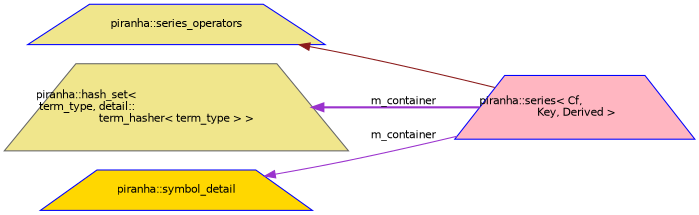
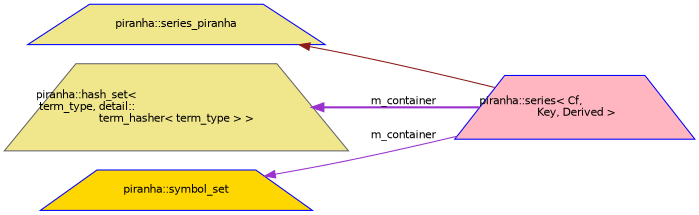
node "piranha::series_operators": label "piranha::series_operators" -> "piranha::series_piranha"
node "piranha::symbol_detail": label "piranha::symbol_detail" -> "piranha::symbol_set"
